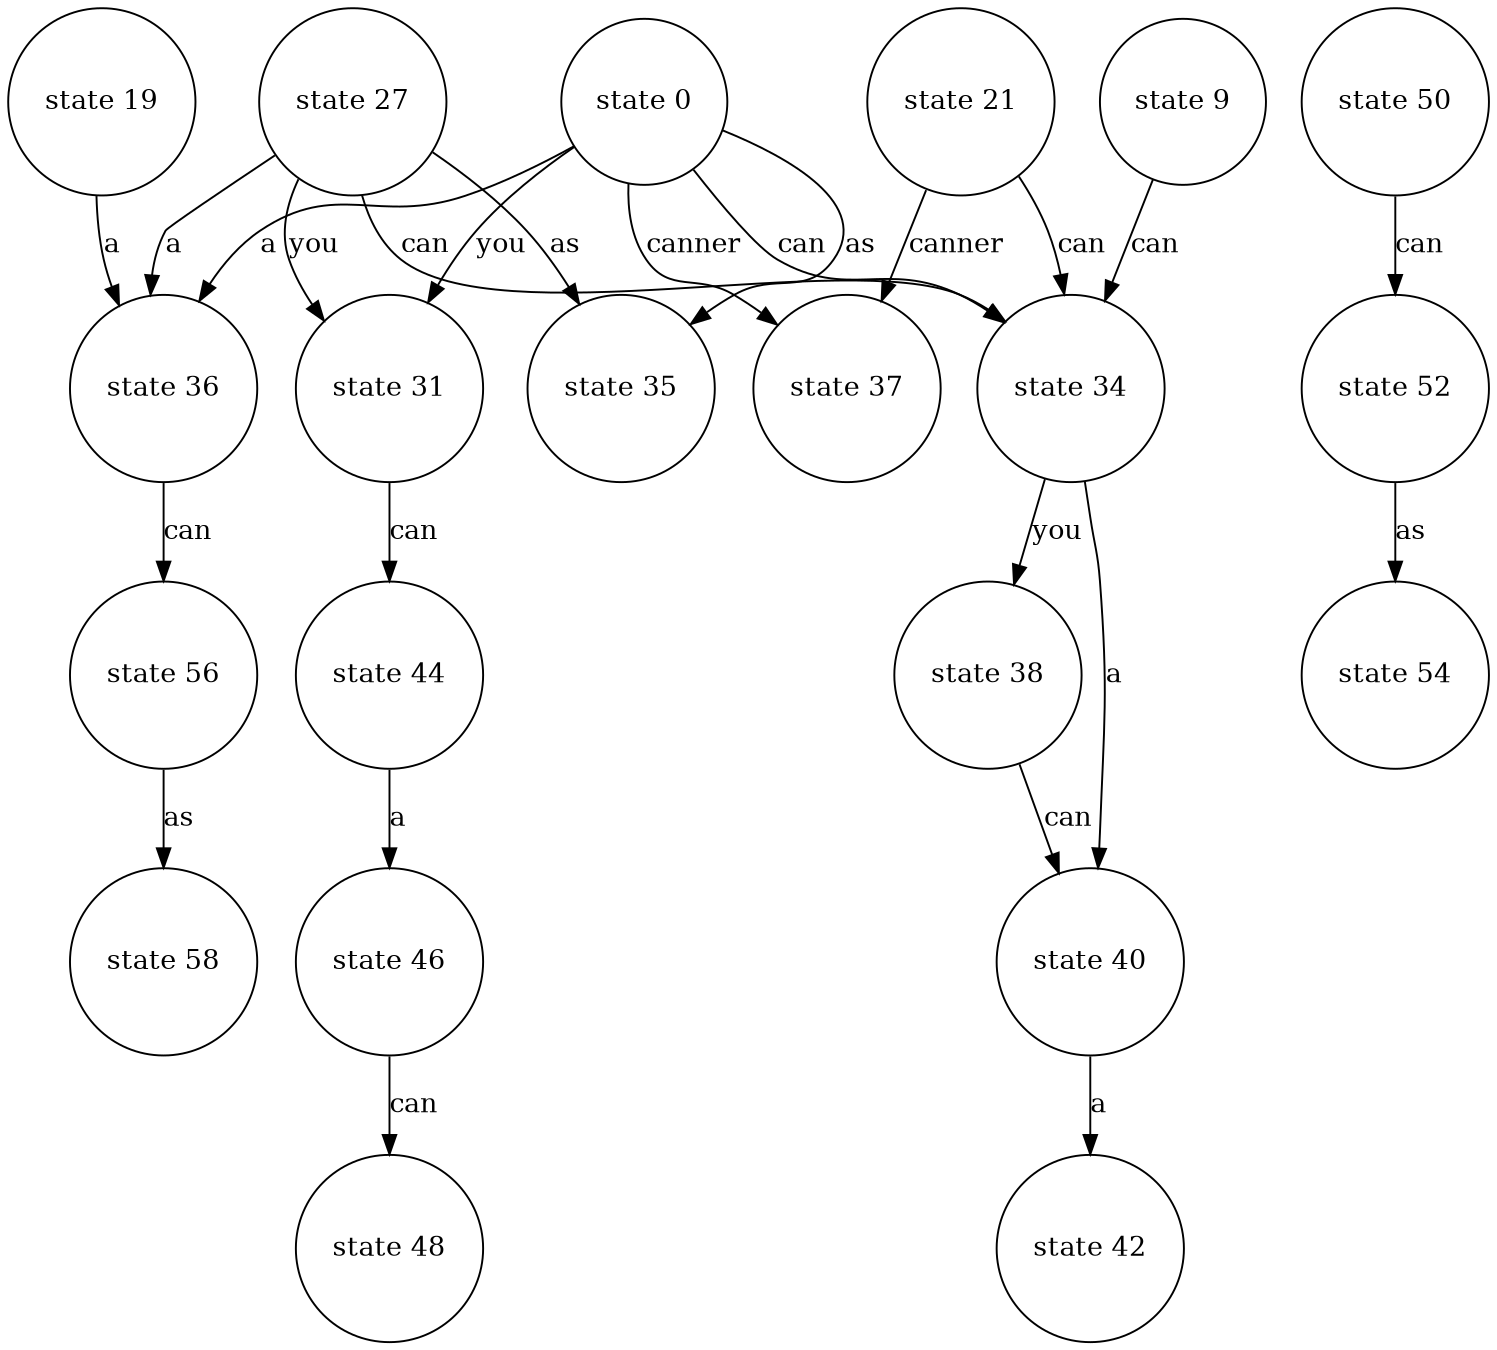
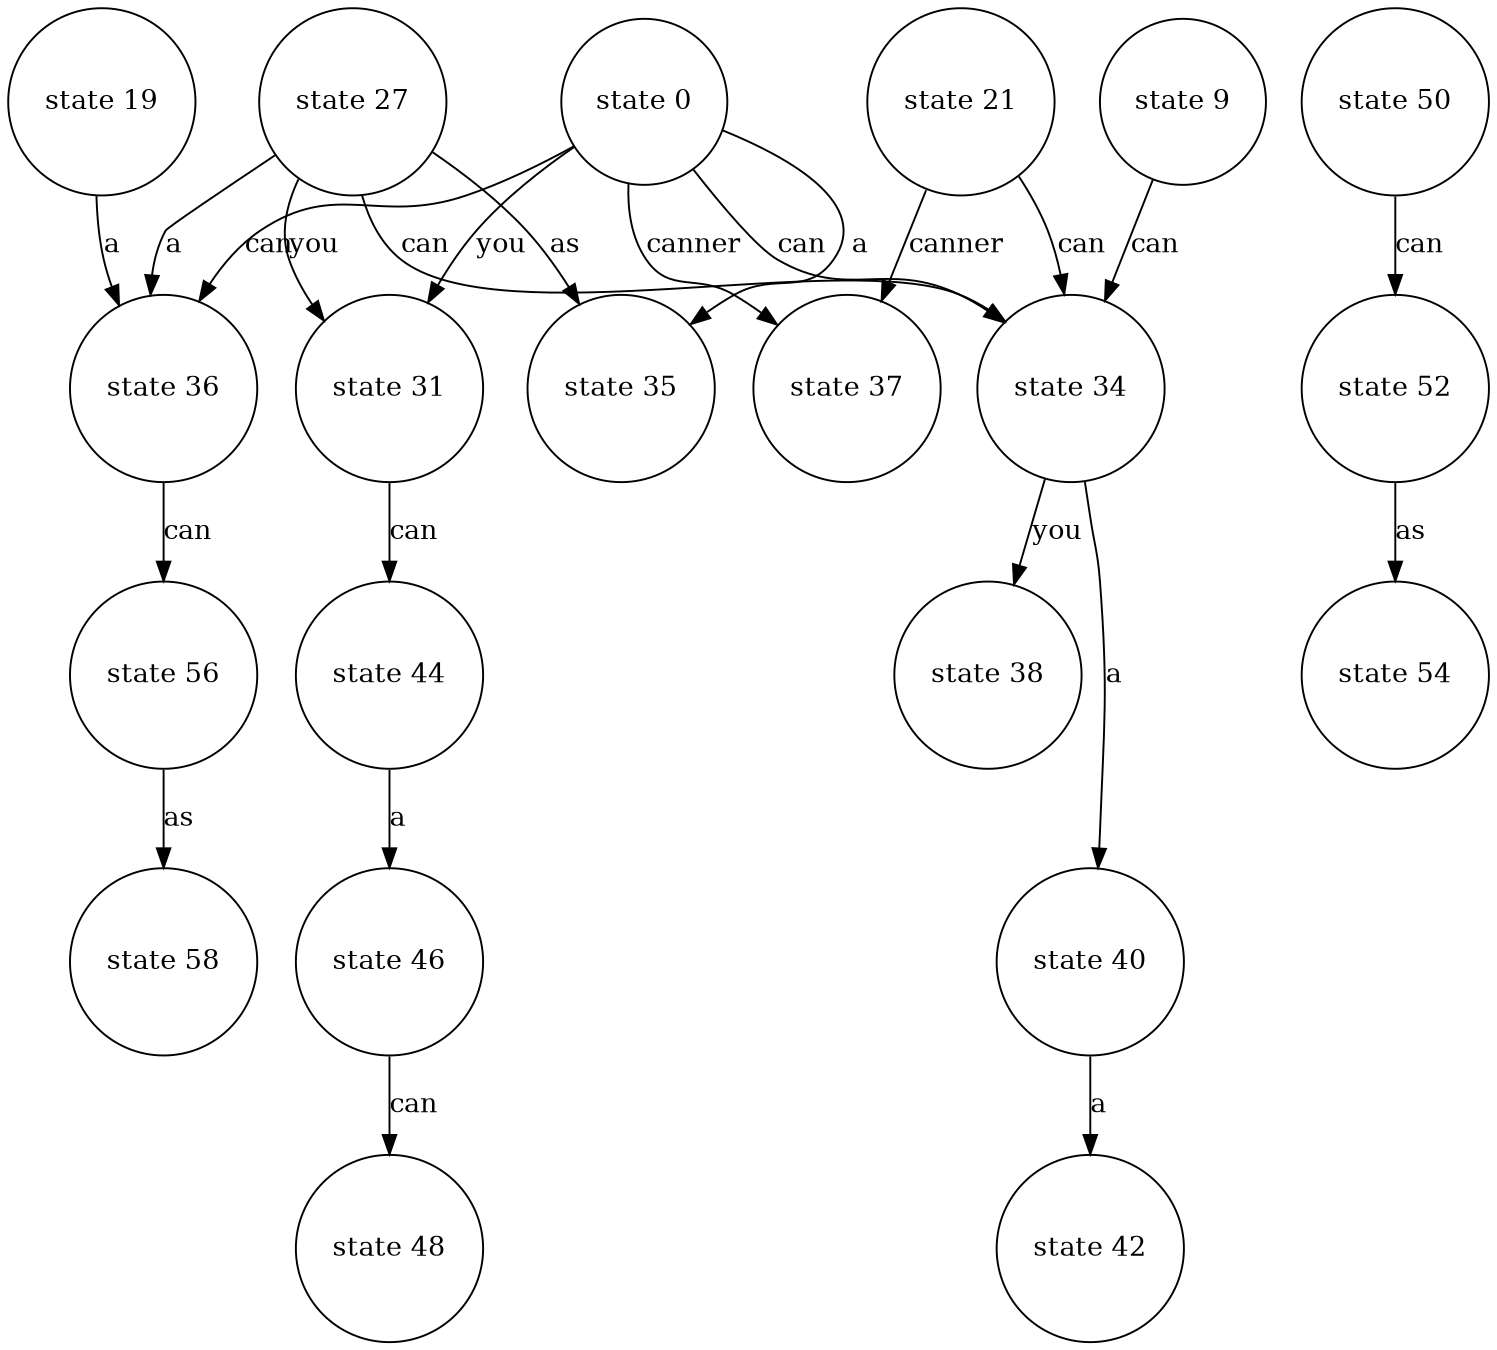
edge "state 0" -> "state 36": label "a" -> "can"
edge "state 0" -> "state 35": label "as" -> "a"
edge "state 38" -> "state 40": removed, label "can"
